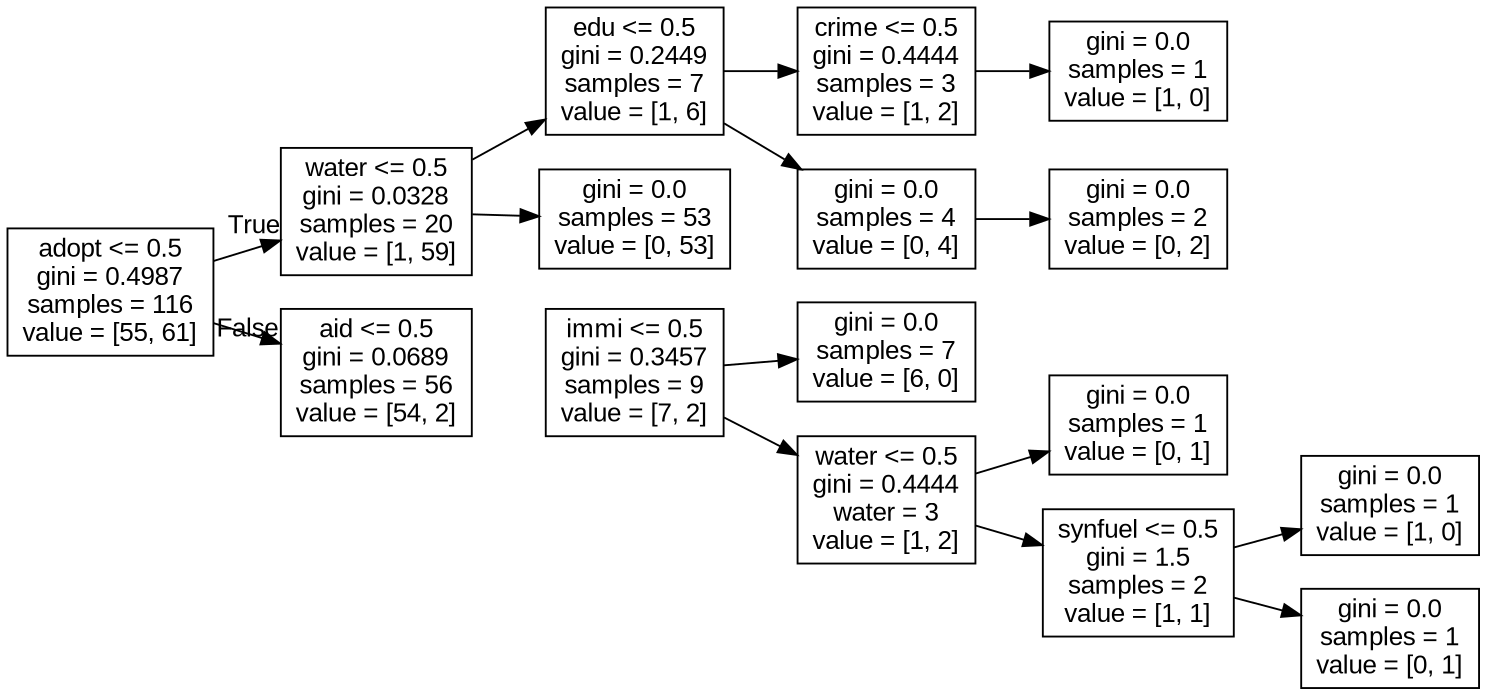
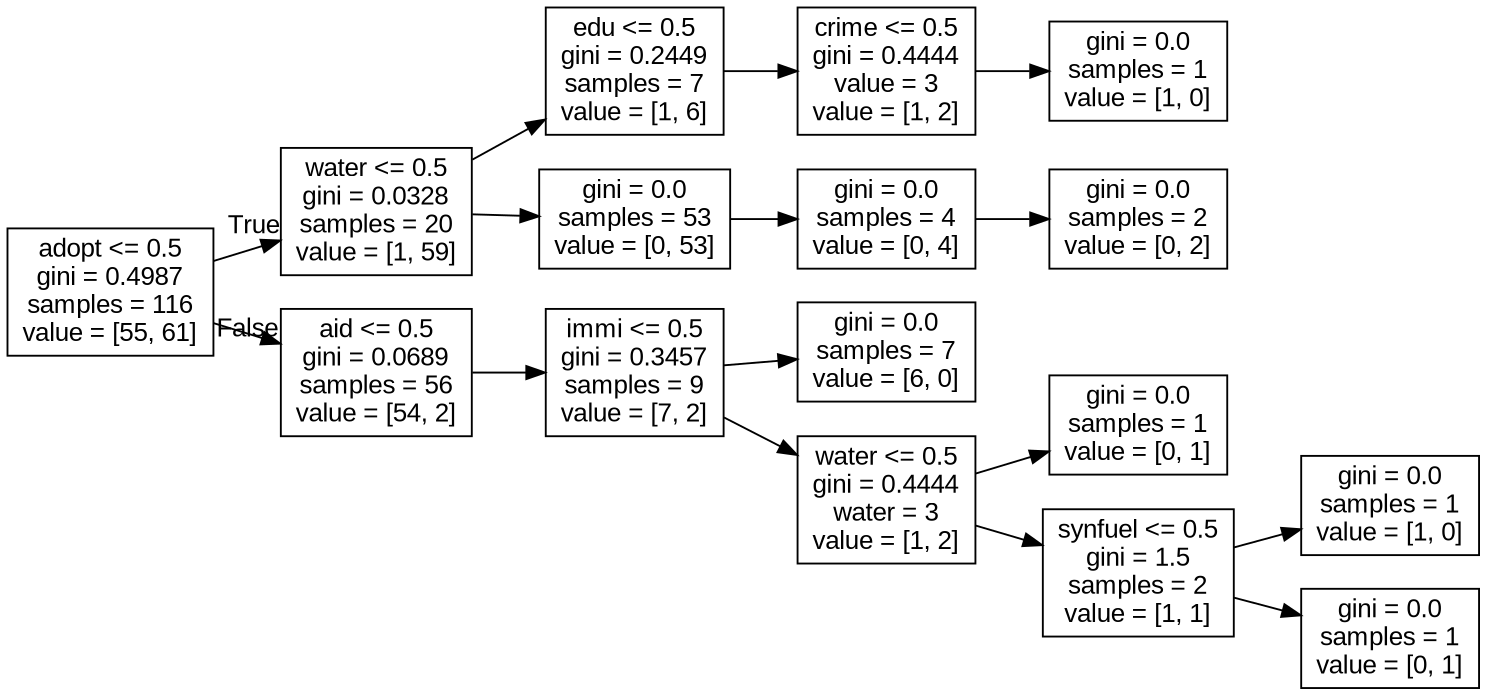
node "crime <= 0.5 gini = 0.4444 samples = 3 value = [1, 2]": label "crime <= 0.5 gini = 0.4444 samples = 3 value = [1, 2]" -> "crime <= 0.5 gini = 0.4444 value = 3 value = [1, 2]"
edge "edu <= 0.5 gini = 0.2449 samples = 7 value = [1, 6]" -> "gini = 0.0 samples = 4 value = [0, 4]": now "gini = 0.0 samples = 53 value = [0, 53]" -> "gini = 0.0 samples = 4 value = [0, 4]"
edge "aid <= 0.5 gini = 0.0689 samples = 56 value = [54, 2]" -> "immi <= 0.5 gini = 0.3457 samples = 9 value = [7, 2]": added
